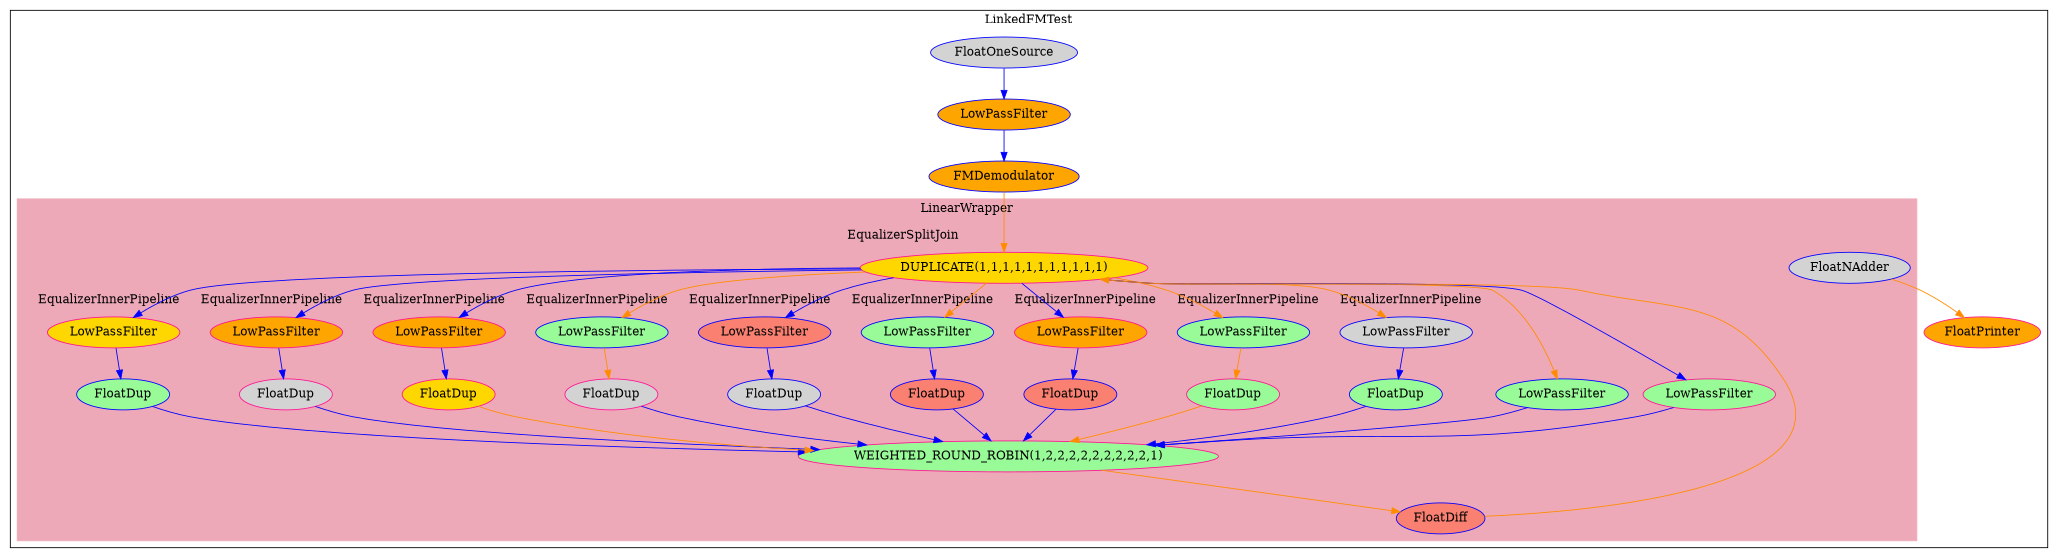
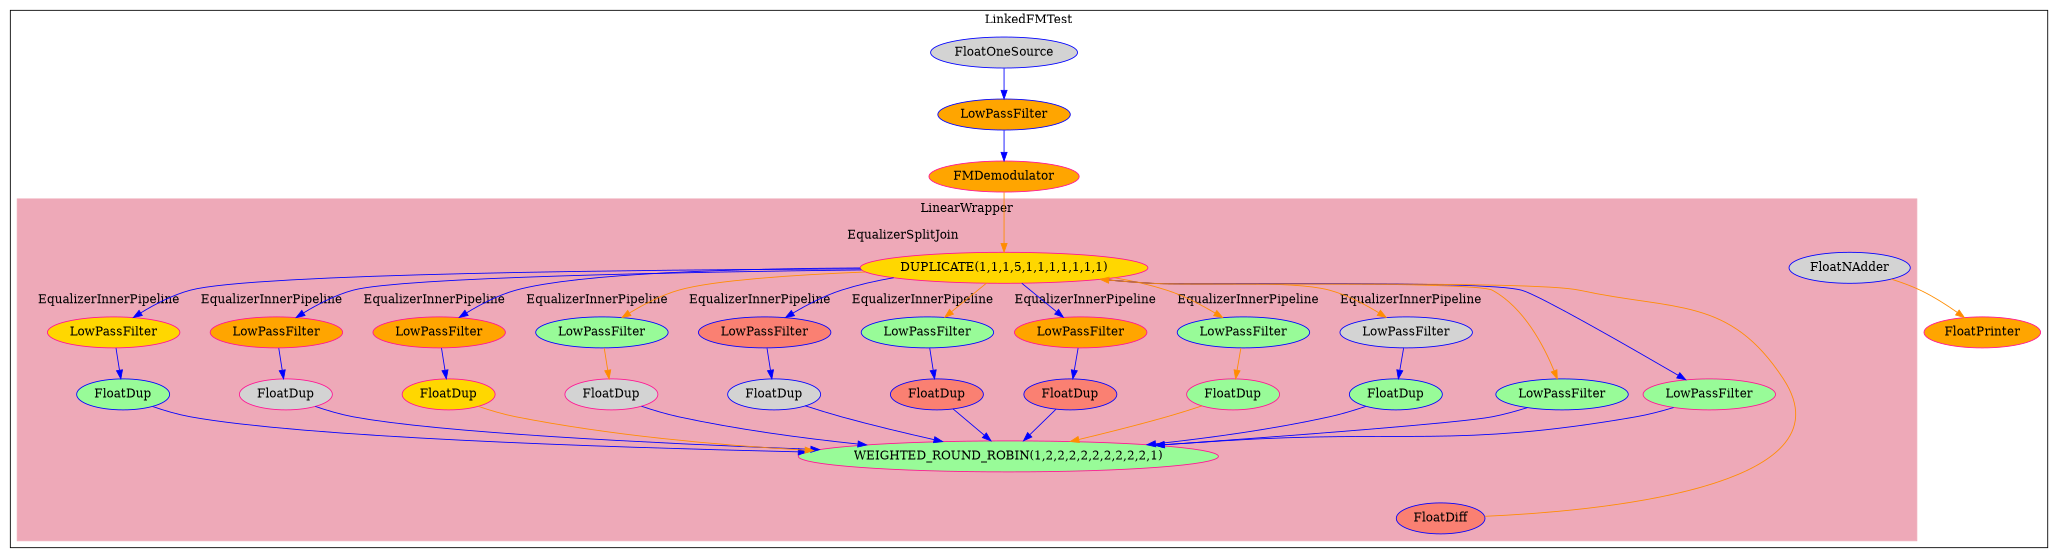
node "FMDemodulator": color blue -> deeppink
node "DUPLICATE(1,1,1,1,1,1,1,1,1,1,1)": label "DUPLICATE(1,1,1,1,1,1,1,1,1,1,1)" -> "DUPLICATE(1,1,1,5,1,1,1,1,1,1,1)"
edge "WEIGHTED_ROUND_ROBIN(1,2,2,2,2,2,2,2,2,2,1)" -> "FloatDiff": removed
